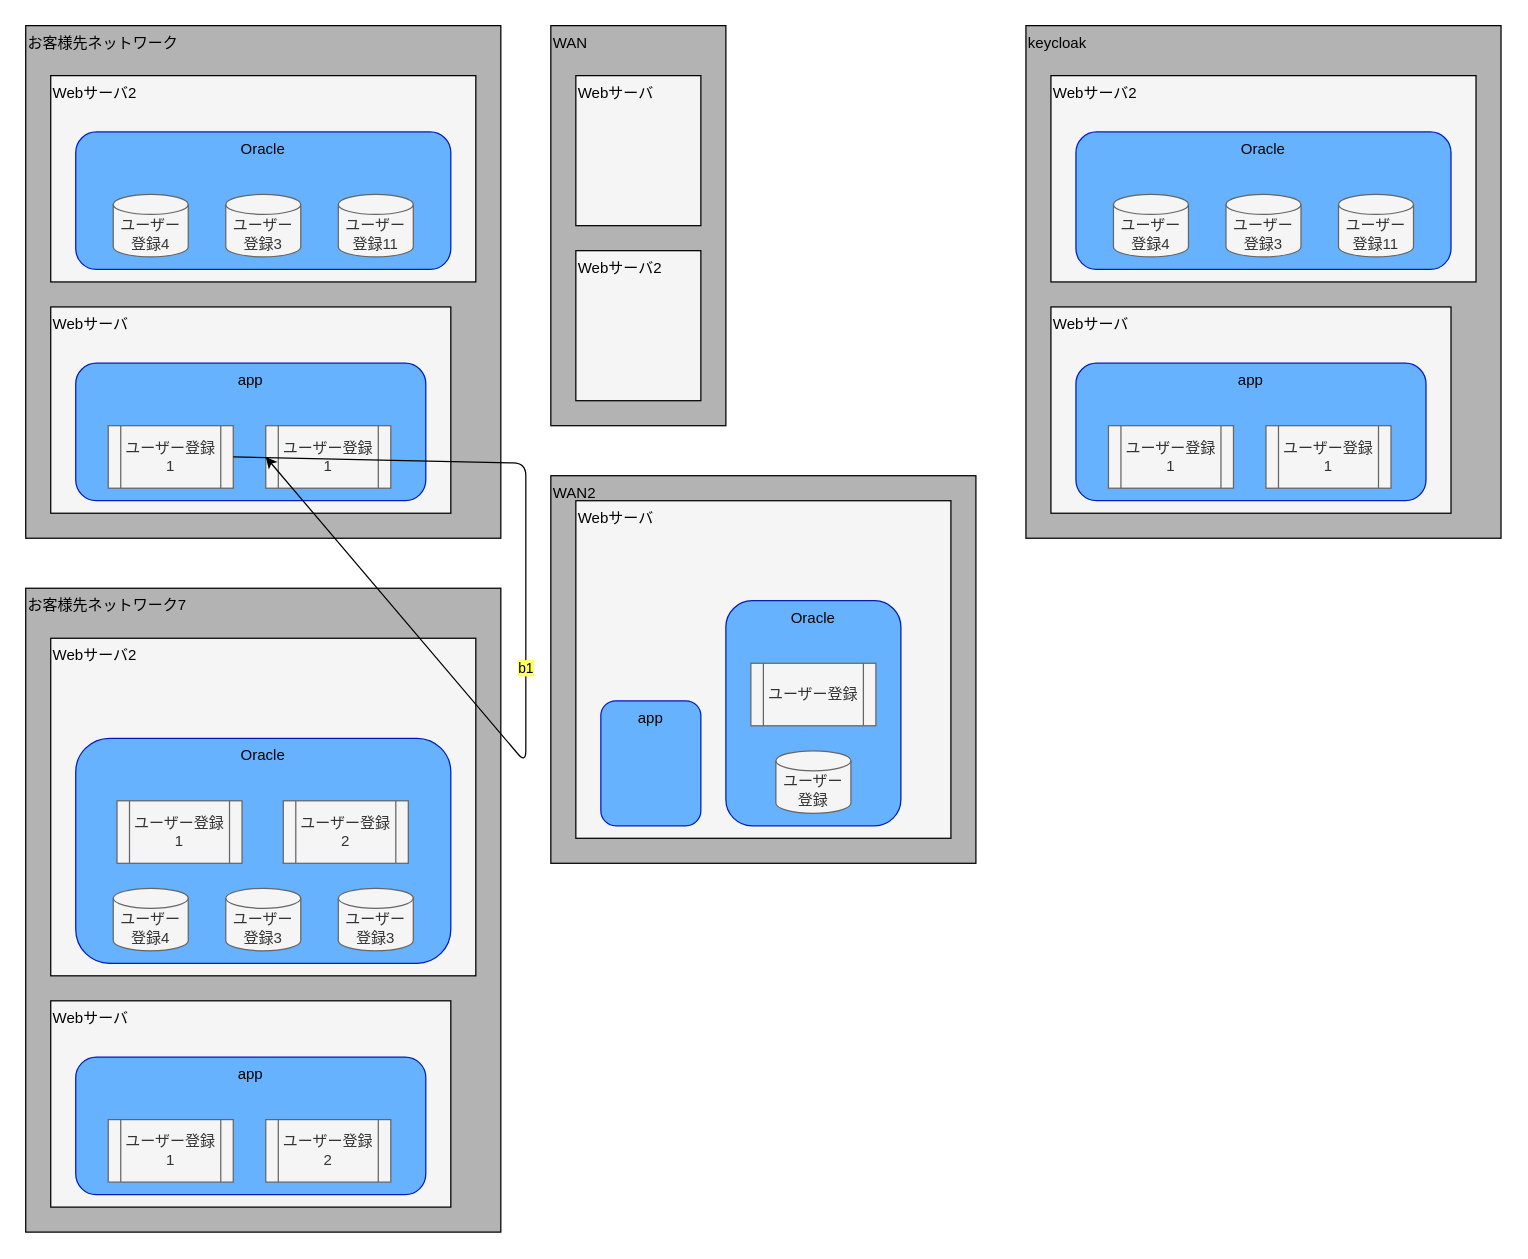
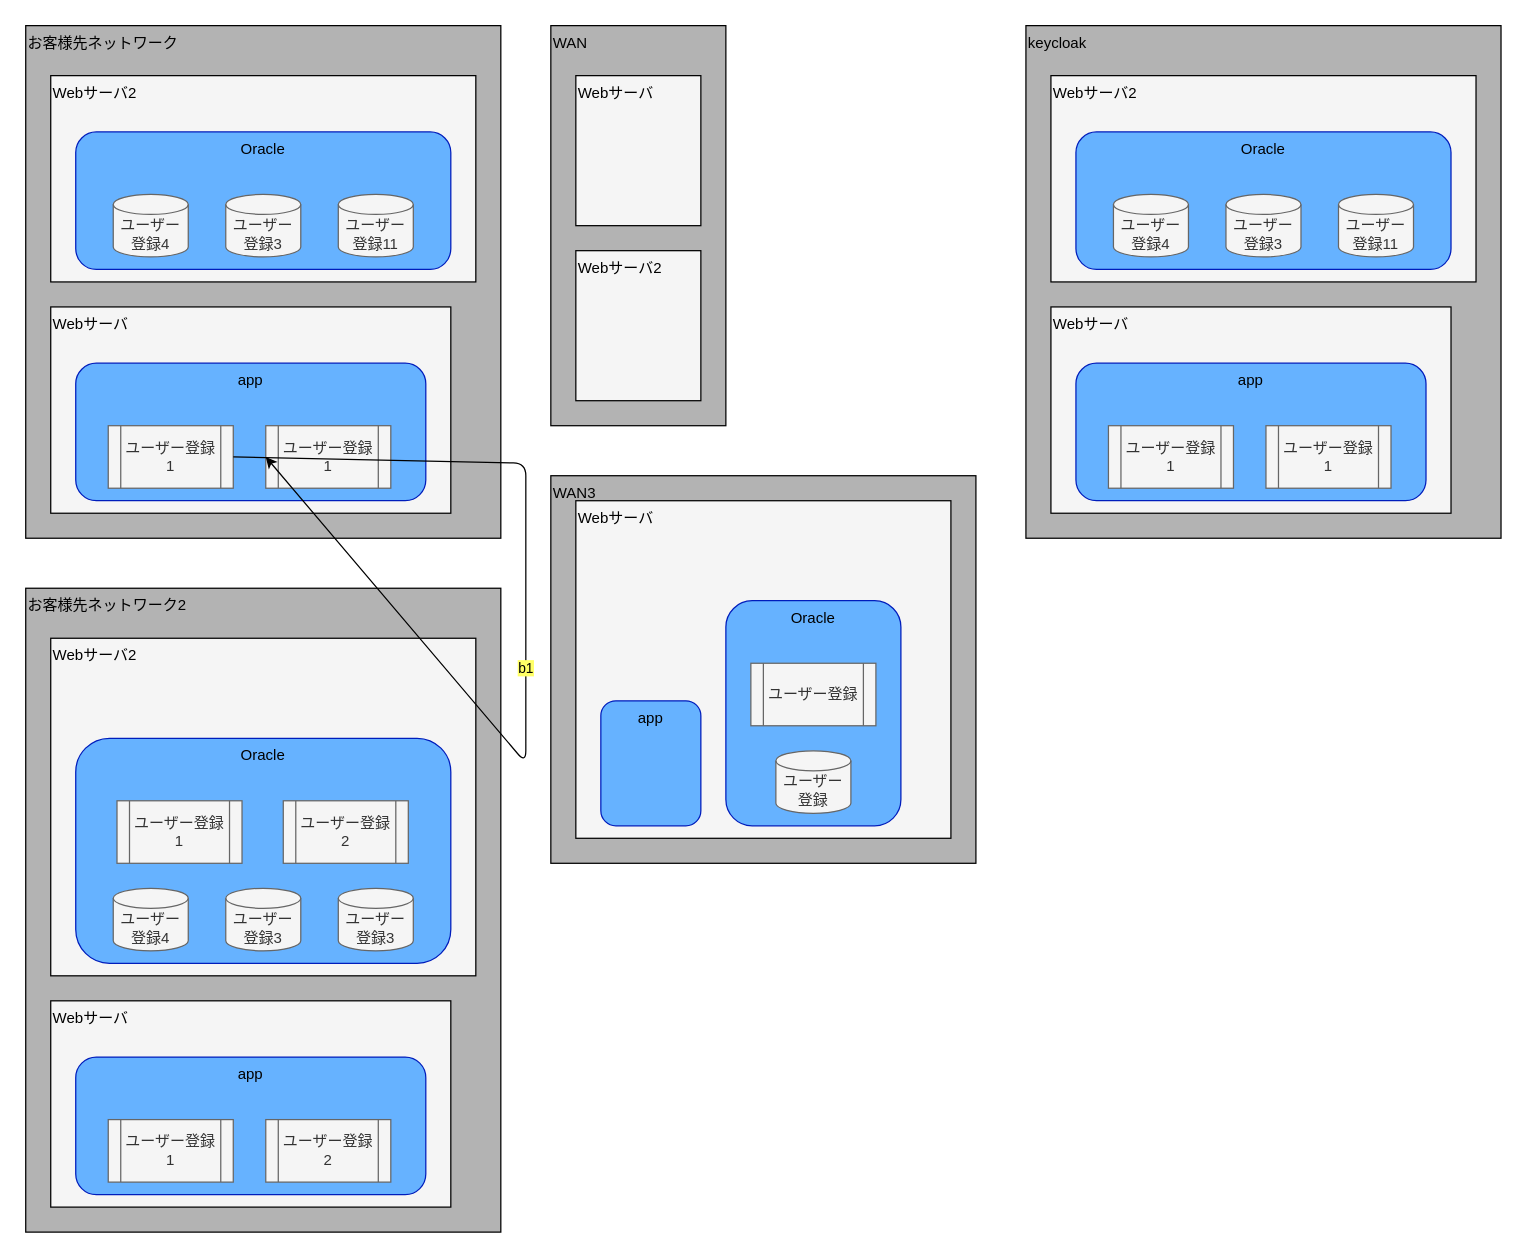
node "WAN2": label "WAN2" -> "WAN3"
node "お客様先ネットワーク7": label "お客様先ネットワーク7" -> "お客様先ネットワーク2"
